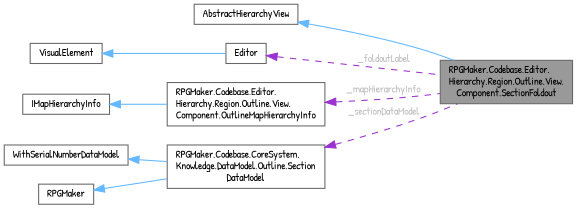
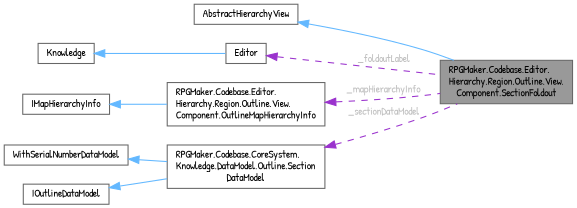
node "VisualElement": label "VisualElement" -> "Knowledge"
node "RPGMaker": label "RPGMaker" -> "IOutlineDataModel"
